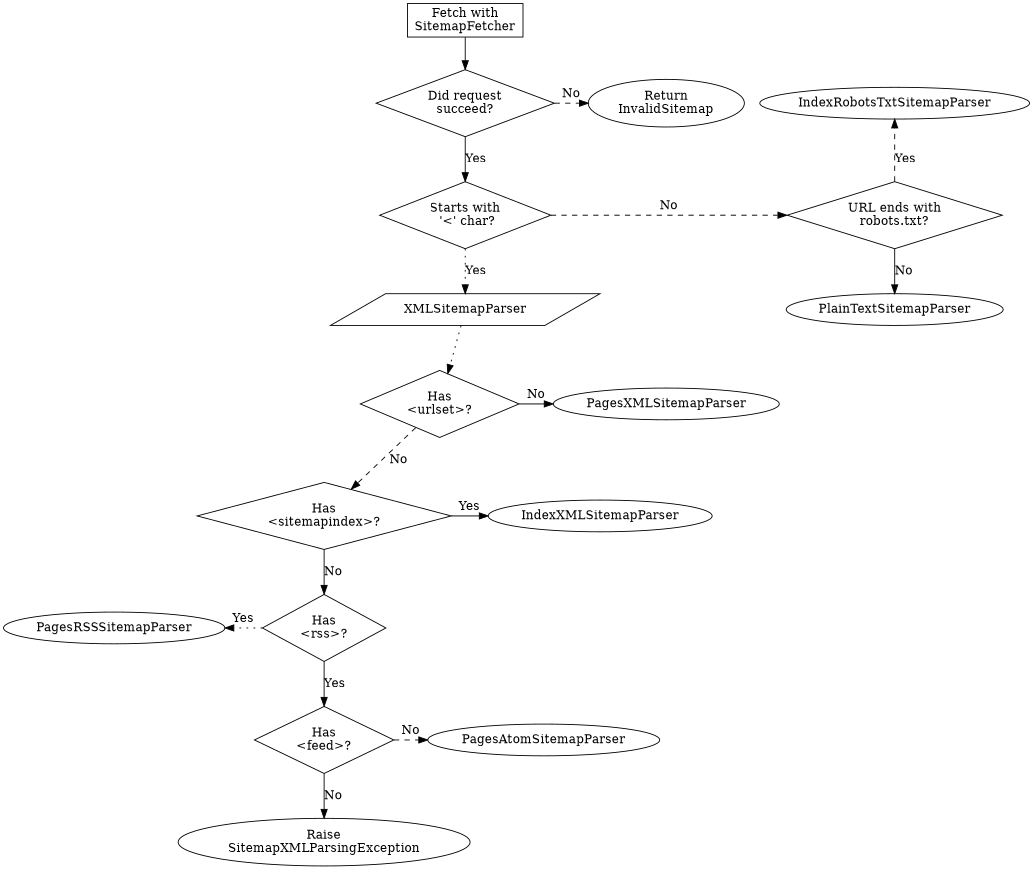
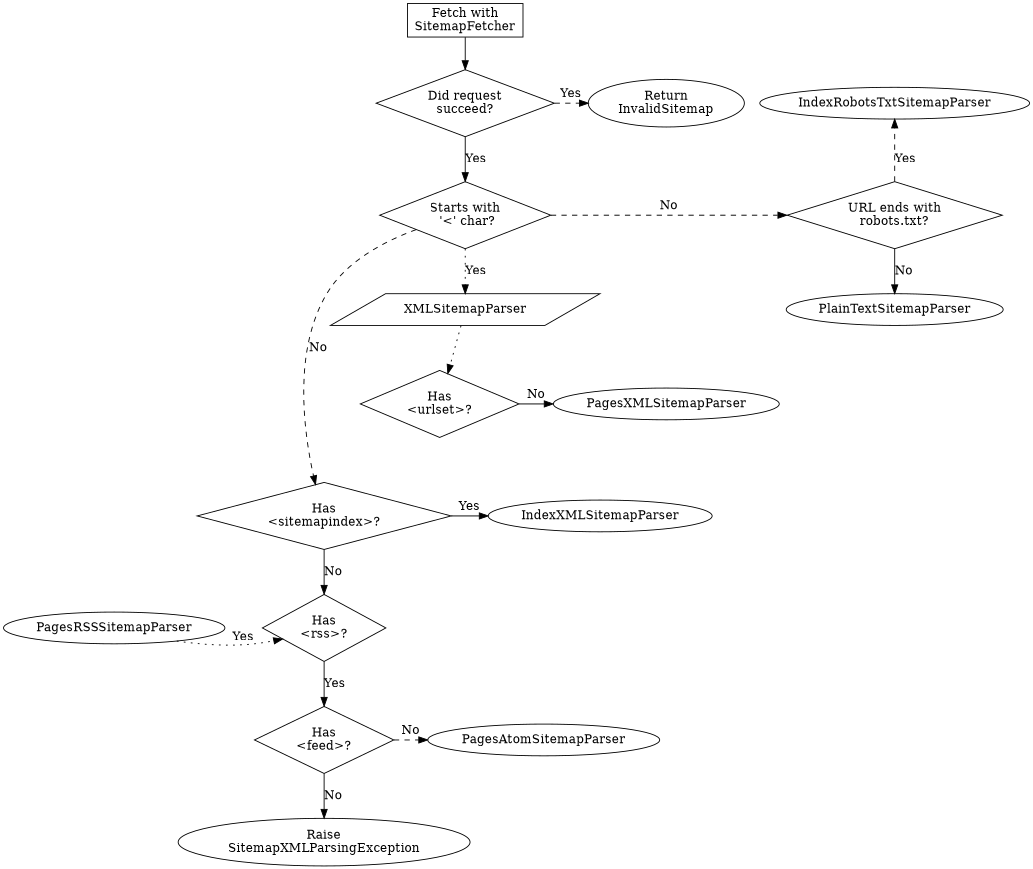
edge "Did request succeed?" -> "Return InvalidSitemap": label "No" -> "Yes"
edge "Has <urlset>?" -> "Has <sitemapindex>?": now "Starts with '<' char?" -> "Has <sitemapindex>?"
edge "Has <rss>?" -> "PagesRSSSitemapParser": reversed
